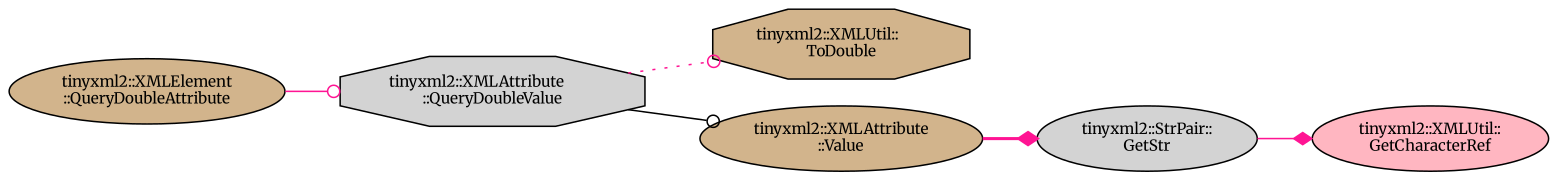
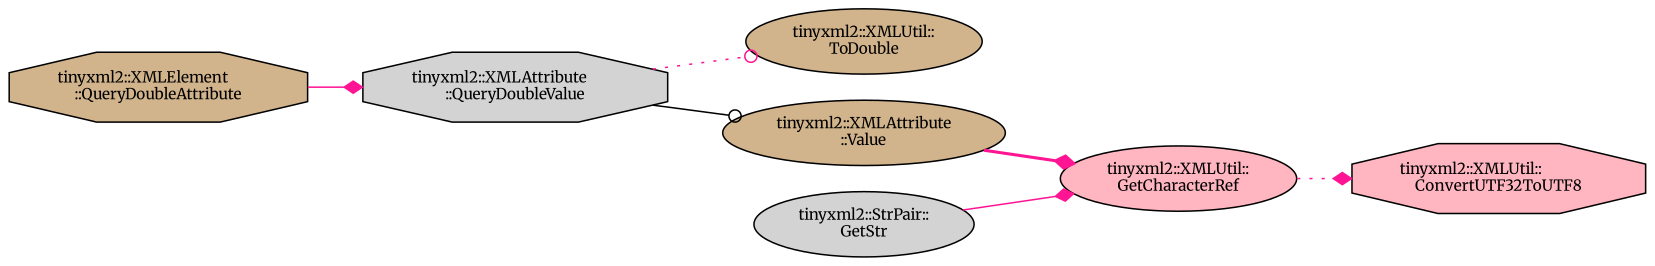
node "tinyxml2::XMLUtil:: ToDouble": shape octagon -> ellipse
node "tinyxml2::XMLElement ::QueryDoubleAttribute": shape ellipse -> octagon
edge "tinyxml2::XMLElement ::QueryDoubleAttribute" -> "tinyxml2::XMLAttribute ::QueryDoubleValue": arrowhead odot -> diamond
edge "tinyxml2::XMLAttribute ::Value" -> "tinyxml2::StrPair:: GetStr": now "tinyxml2::XMLAttribute ::Value" -> "tinyxml2::XMLUtil:: GetCharacterRef"
node "tinyxml2::XMLUtil:: ConvertUTF32ToUTF8": added
